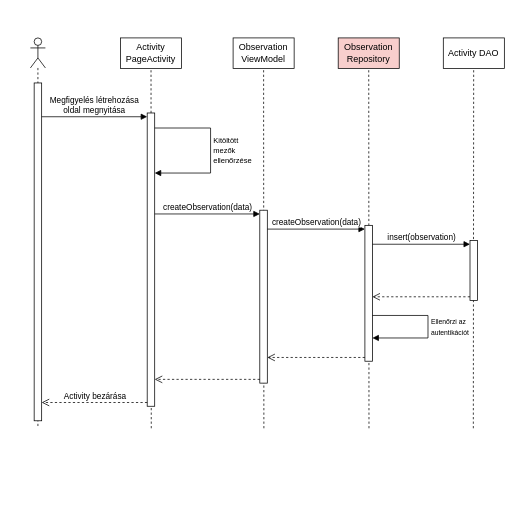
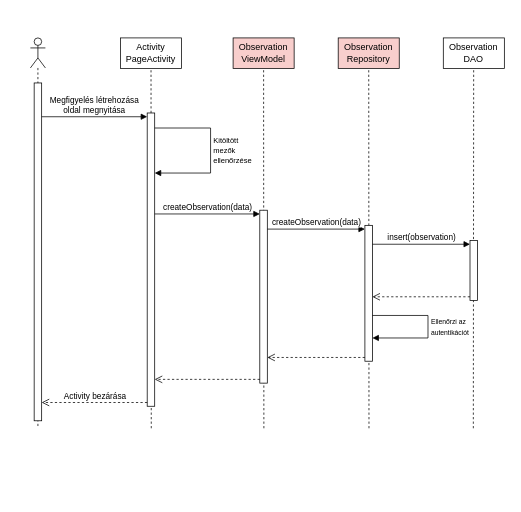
node "Observation ViewModel": fillcolor #ffffff -> #f8cecc
node "Activity DAO": label "Activity DAO" -> "Observation DAO"
